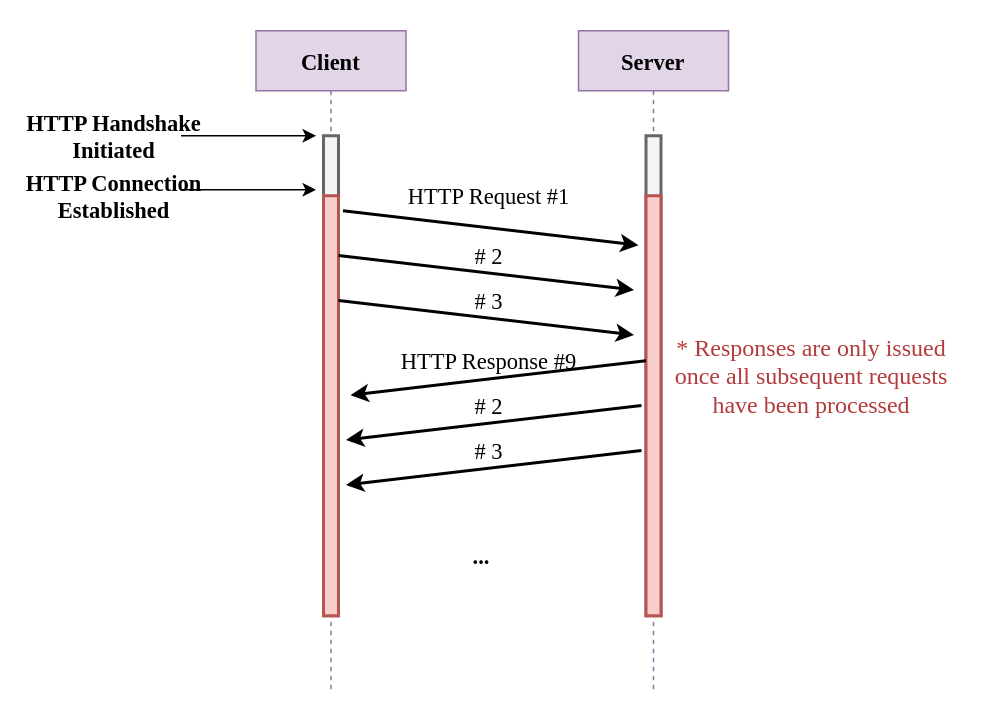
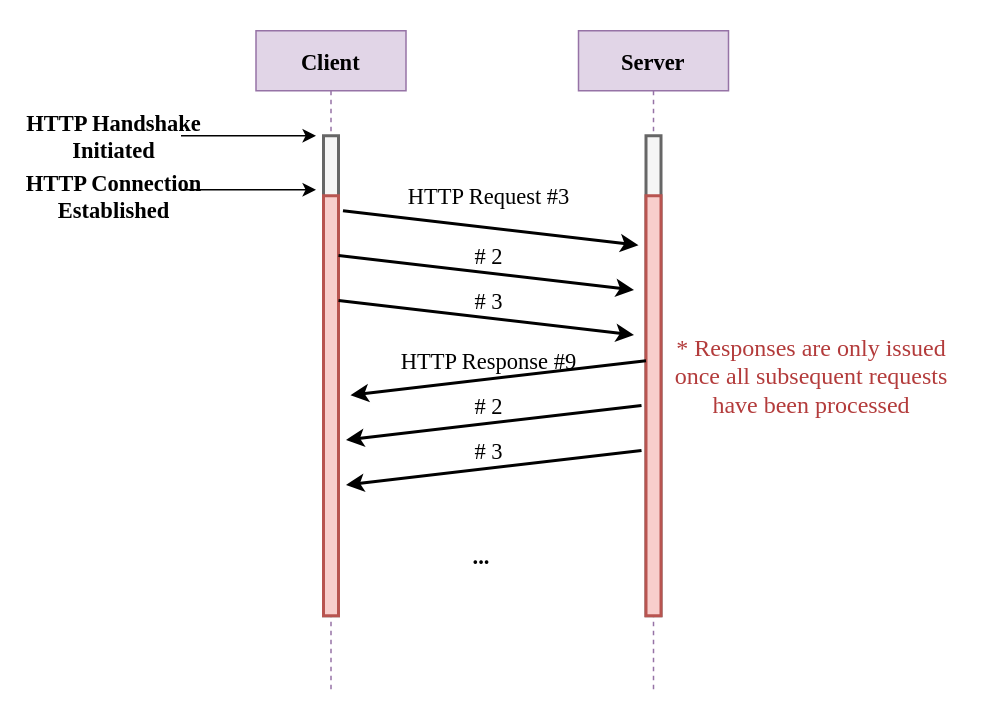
node "HTTP Request #1": label "HTTP Request #1" -> "HTTP Request #3"
